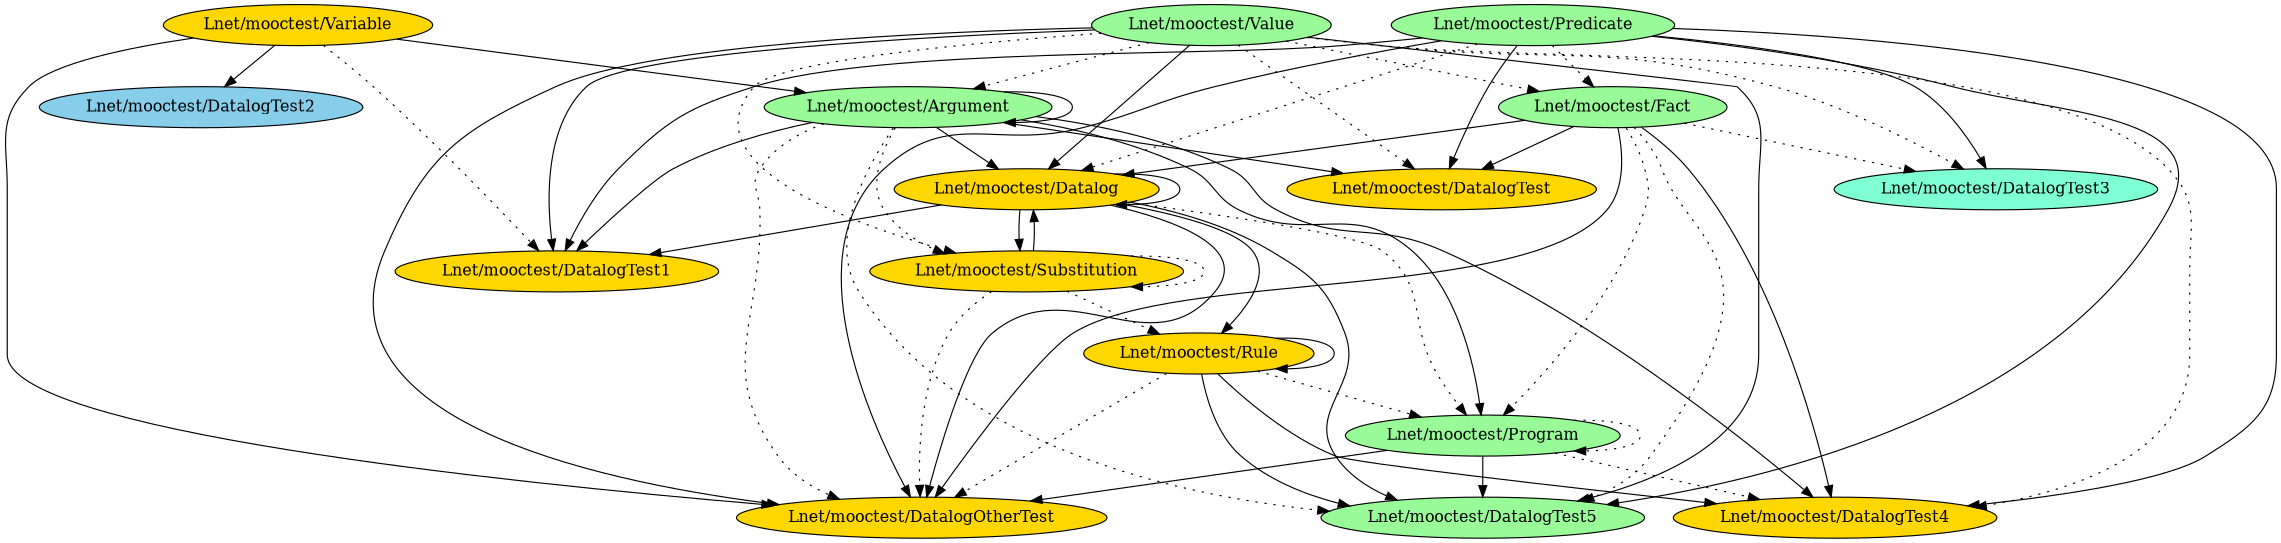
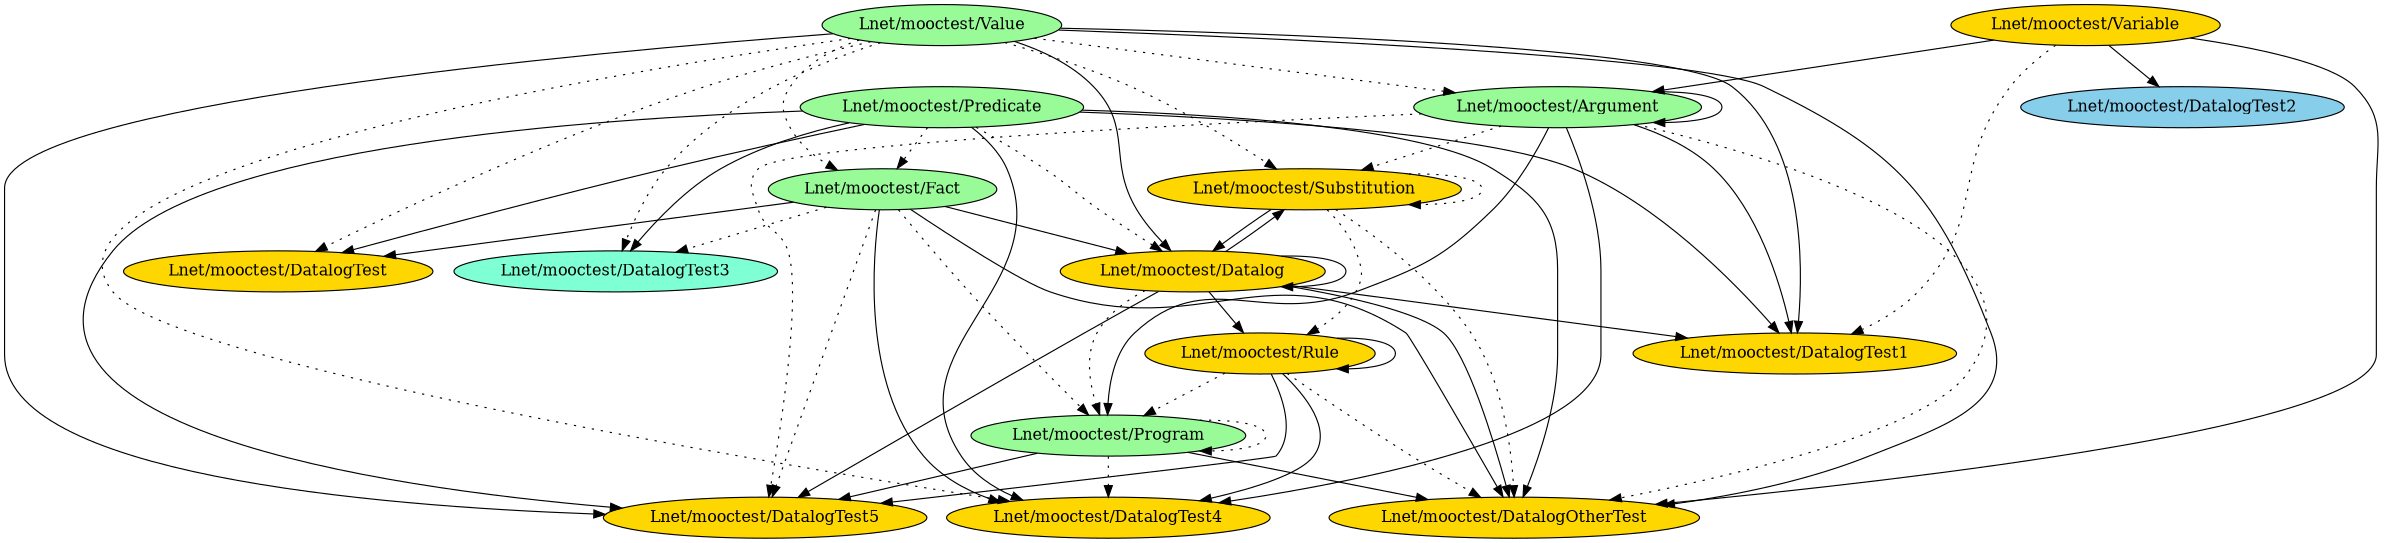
edge "Lnet/mooctest/Argument" -> "Lnet/mooctest/Datalog": removed
edge "Lnet/mooctest/Argument" -> "Lnet/mooctest/DatalogTest": removed
node "Lnet/mooctest/DatalogTest5": fillcolor palegreen -> gold
